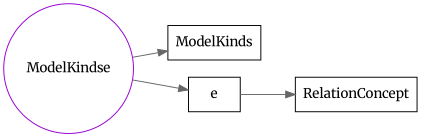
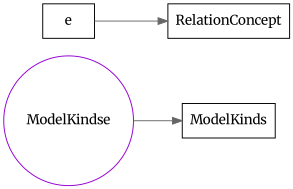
edge "ModelKindse" -> "e": removed
